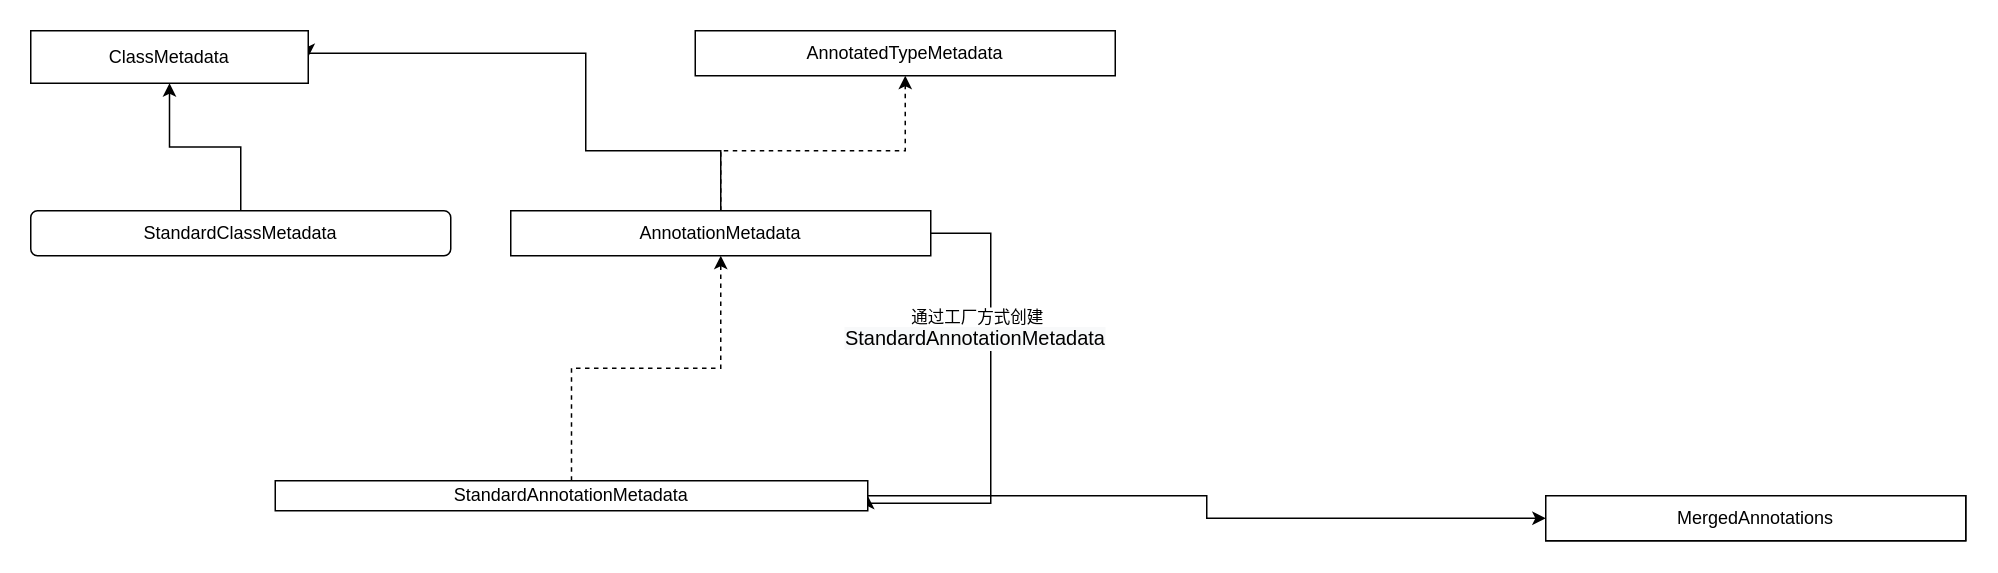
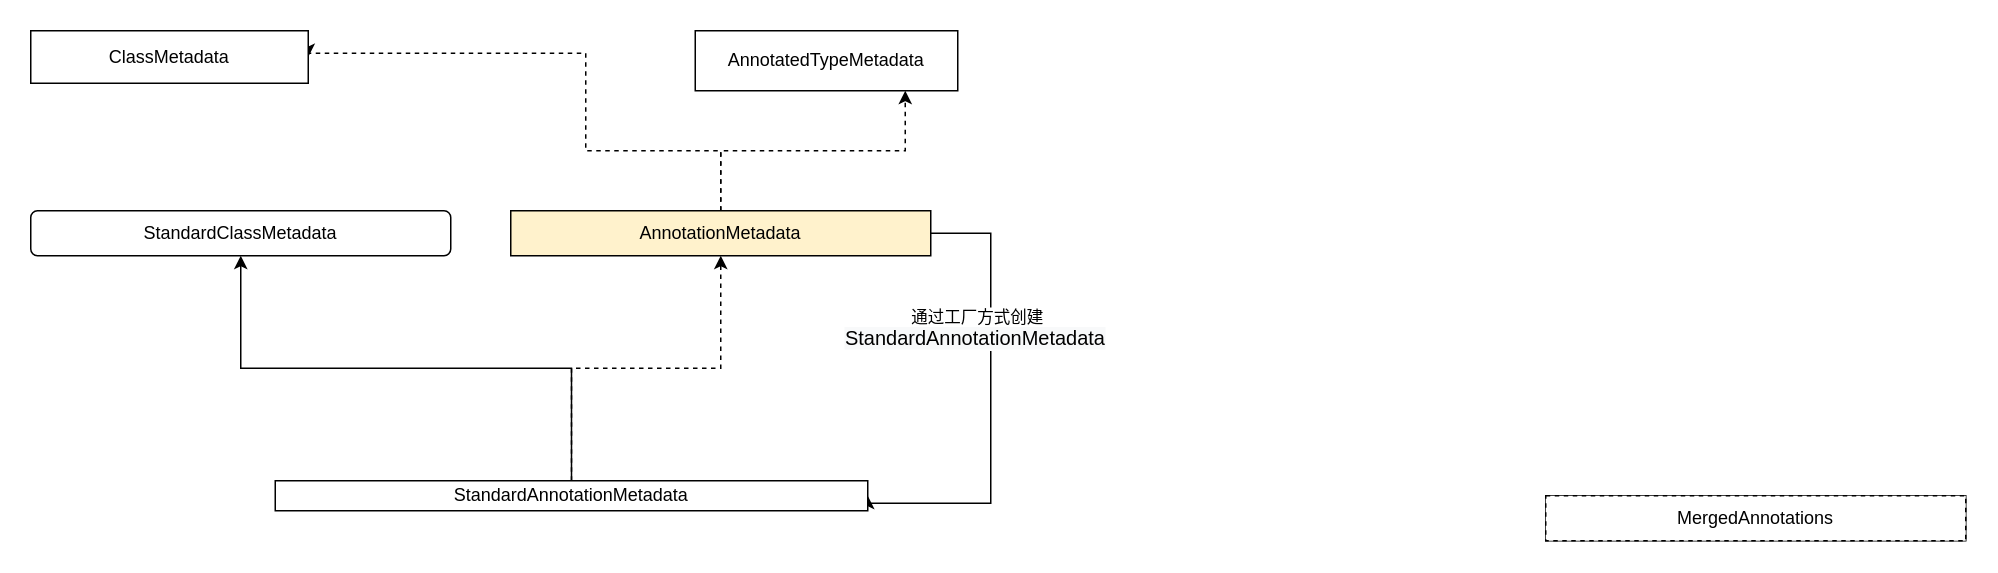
edge "AnnotationMetadata" -> "ClassMetadata": style solid -> dashed
node "AnnotatedTypeMetadata": size 420x45 -> 263x60
edge "StandardClassMetadata" -> "ClassMetadata": removed
node "AnnotationMetadata": fillcolor #ffffff -> #fff2cc
edge "StandardAnnotationMetadata" -> "MergedAnnotations": now "StandardAnnotationMetadata" -> "StandardClassMetadata"
node "MergedAnnotations": style solid -> dashed
